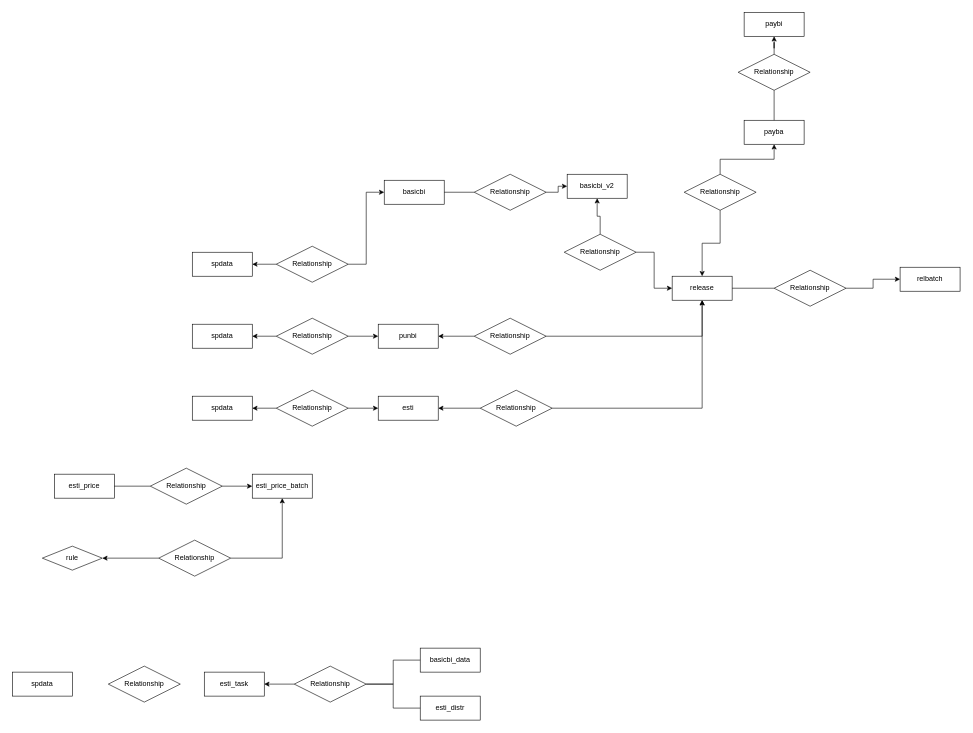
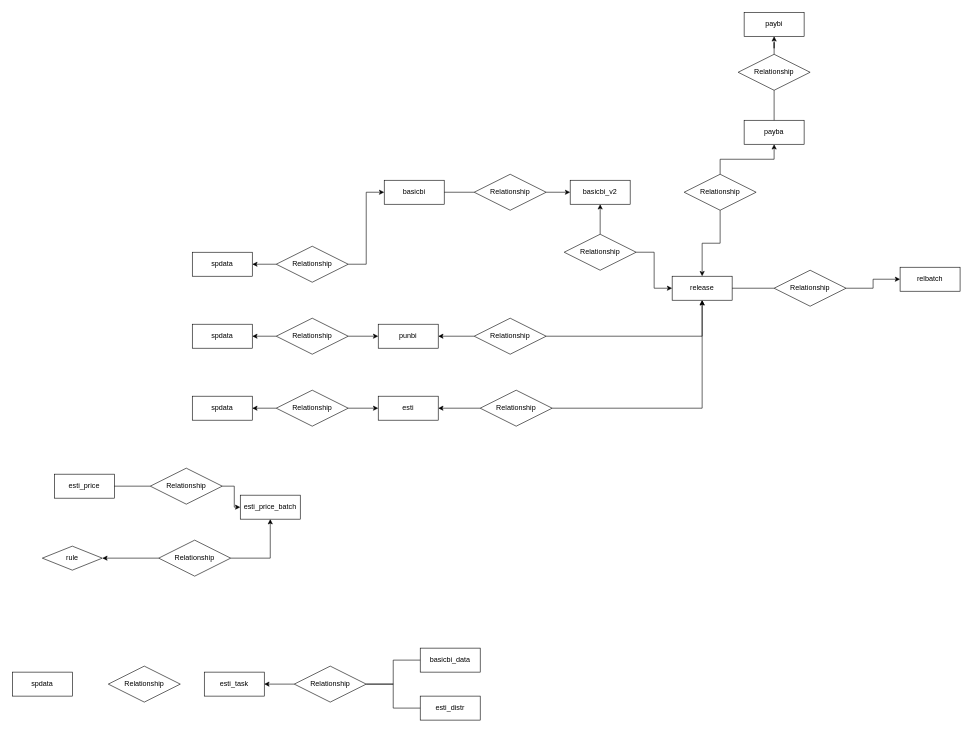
node "basicbi_v2": moved (597, 186) -> (600, 192)
node "esti_price_batch": moved (282, 486) -> (270, 507)
